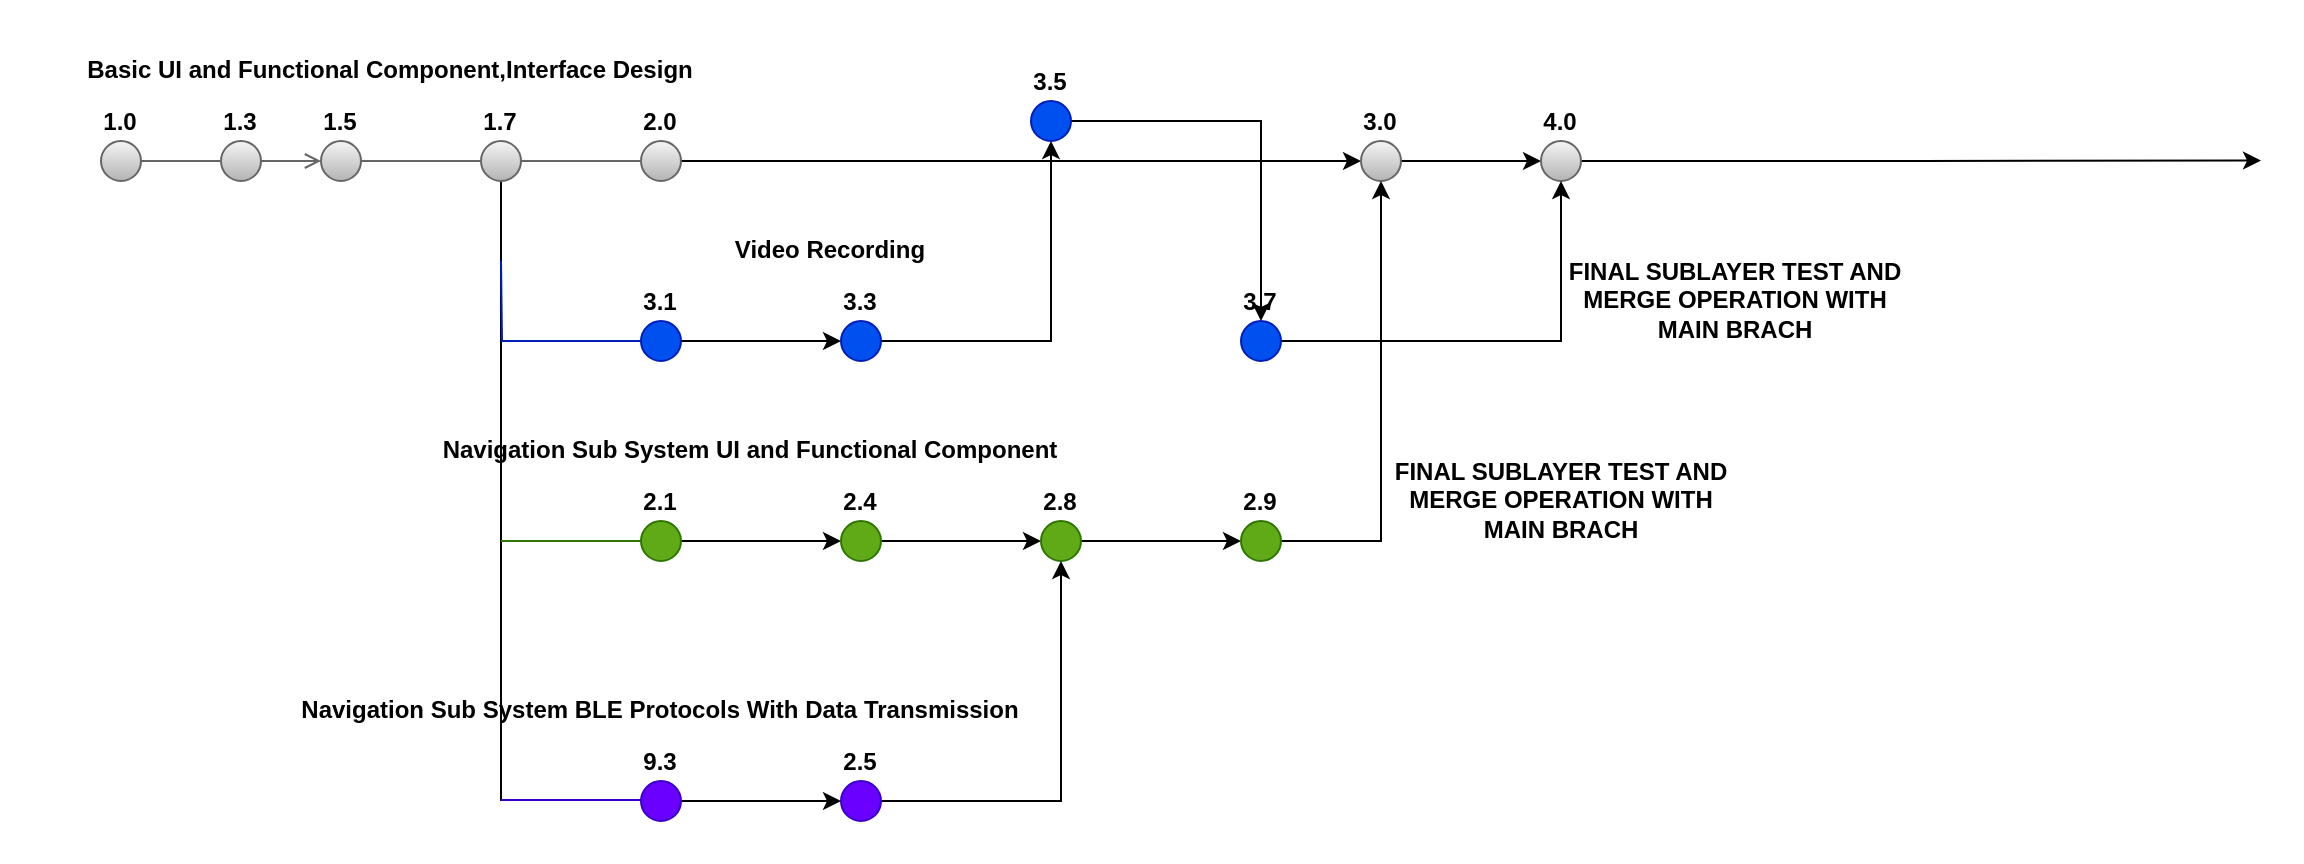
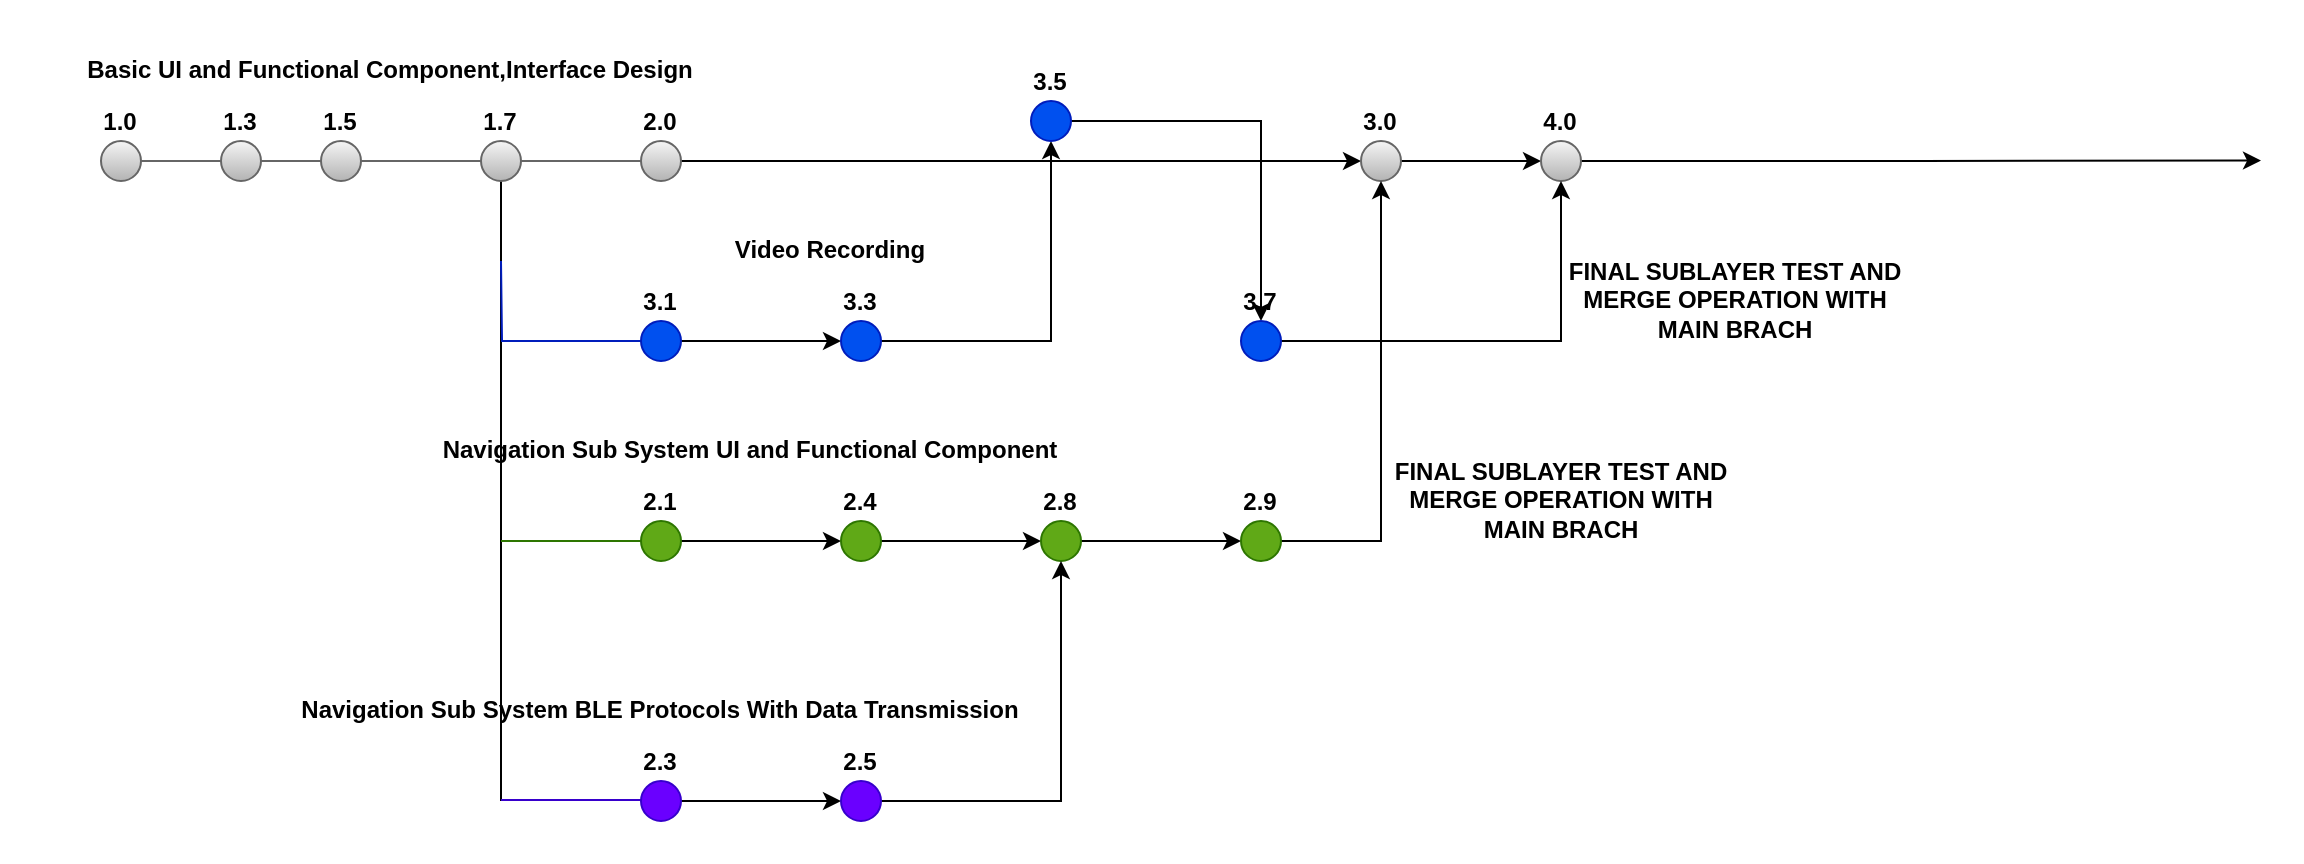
edge "1.3" -> "1.5": arrowhead open -> none
node "9.3": label "9.3" -> "2.3"
